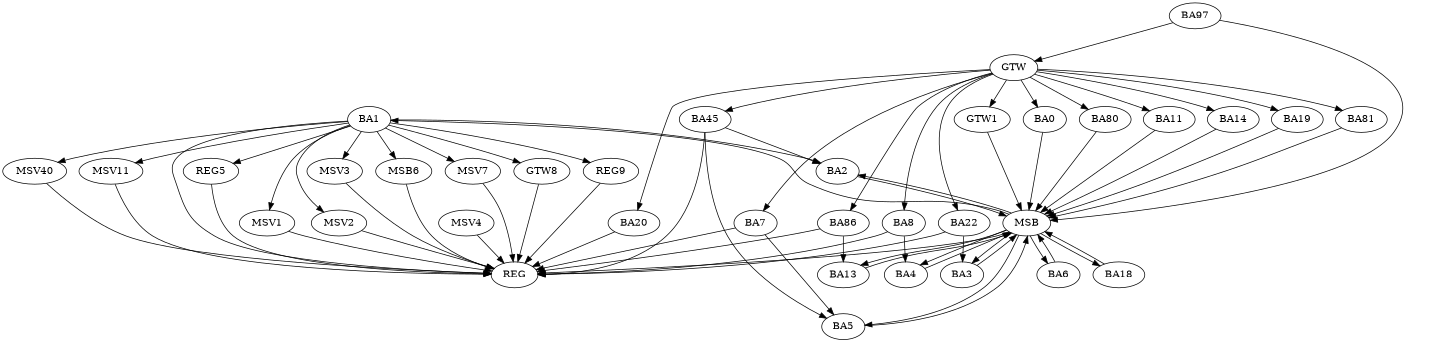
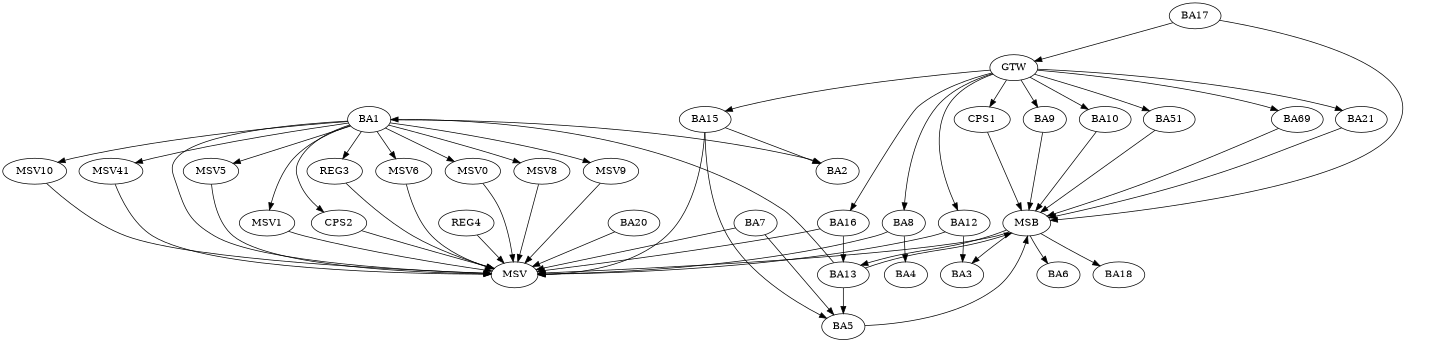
node "BA97": label "BA97" -> "BA17"
edge "GTW" -> "BA20": removed
node "BA45": label "BA45" -> "BA15"
node "GTW1": label "GTW1" -> "CPS1"
node "BA0": label "BA0" -> "BA9"
node "BA80": label "BA80" -> "BA10"
node "BA11": label "BA11" -> "BA51"
node "BA14": removed
node "BA19": label "BA19" -> "BA69"
node "BA81": label "BA81" -> "BA21"
edge "GTW" -> "BA7": removed
edge "MSB" -> "BA1": now "BA13" -> "BA1"
node "MSV40": label "MSV40" -> "MSV10"
node "MSV11": label "MSV11" -> "MSV41"
node "REG5": label "REG5" -> "MSV5"
node "MSV3": label "MSV3" -> "REG3"
node "MSB6": label "MSB6" -> "MSV6"
node "MSV7": label "MSV7" -> "MSV0"
node "GTW8": label "GTW8" -> "MSV8"
node "REG9": label "REG9" -> "MSV9"
edge "MSB" -> "BA2": removed
edge "BA2" -> "MSB": removed
node "MSV2": label "MSV2" -> "CPS2"
node "MSV4": label "MSV4" -> "REG4"
node "BA86": label "BA86" -> "BA16"
node "BA22": label "BA22" -> "BA12"
edge "BA18" -> "MSB": removed
edge "BA4" -> "MSB": removed
edge "BA6" -> "MSB": removed
edge "MSB" -> "BA4": removed
edge "BA3" -> "MSB": removed
node "REG": label "REG" -> "MSV"
edge "MSB" -> "BA5": now "BA13" -> "BA5"
